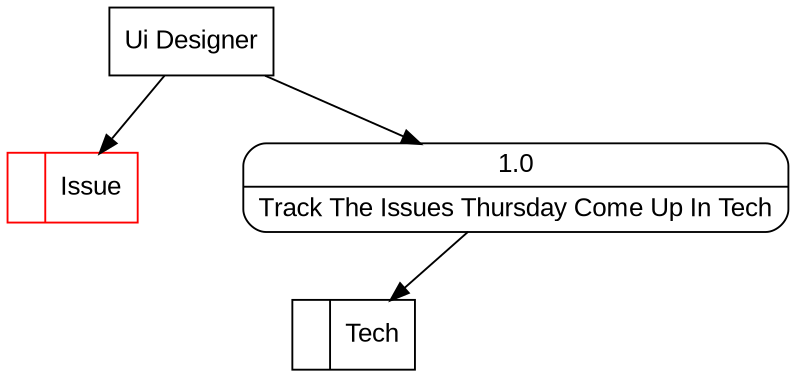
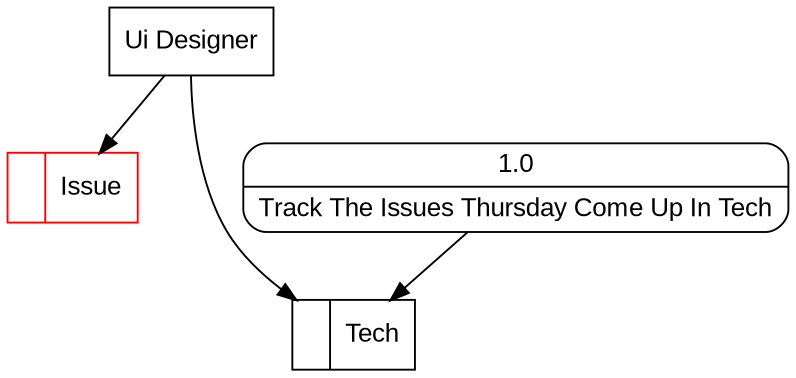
edge "Ui Designer" -> "1.0": now "Ui Designer" -> "Tech"
